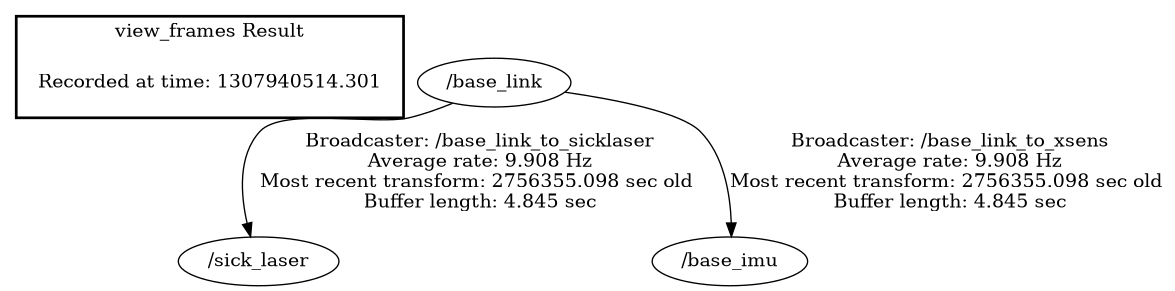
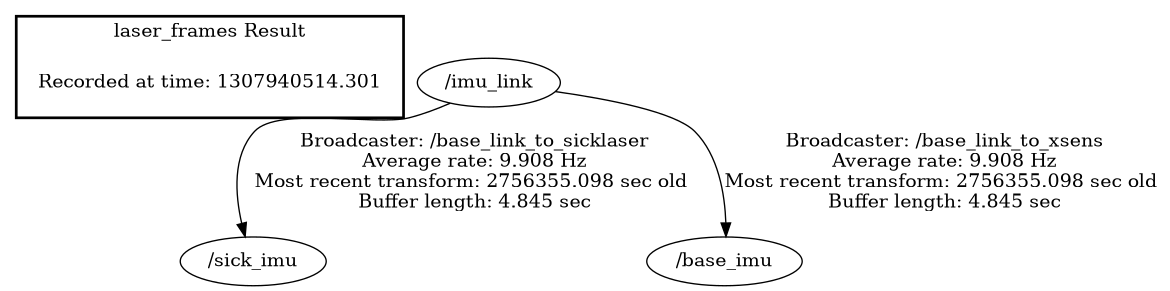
cluster "view_frames Result": label "view_frames Result" -> "laser_frames Result"
node "/base_link": label "/base_link" -> "/imu_link"
node "/sick_laser": label "/sick_laser" -> "/sick_imu"
